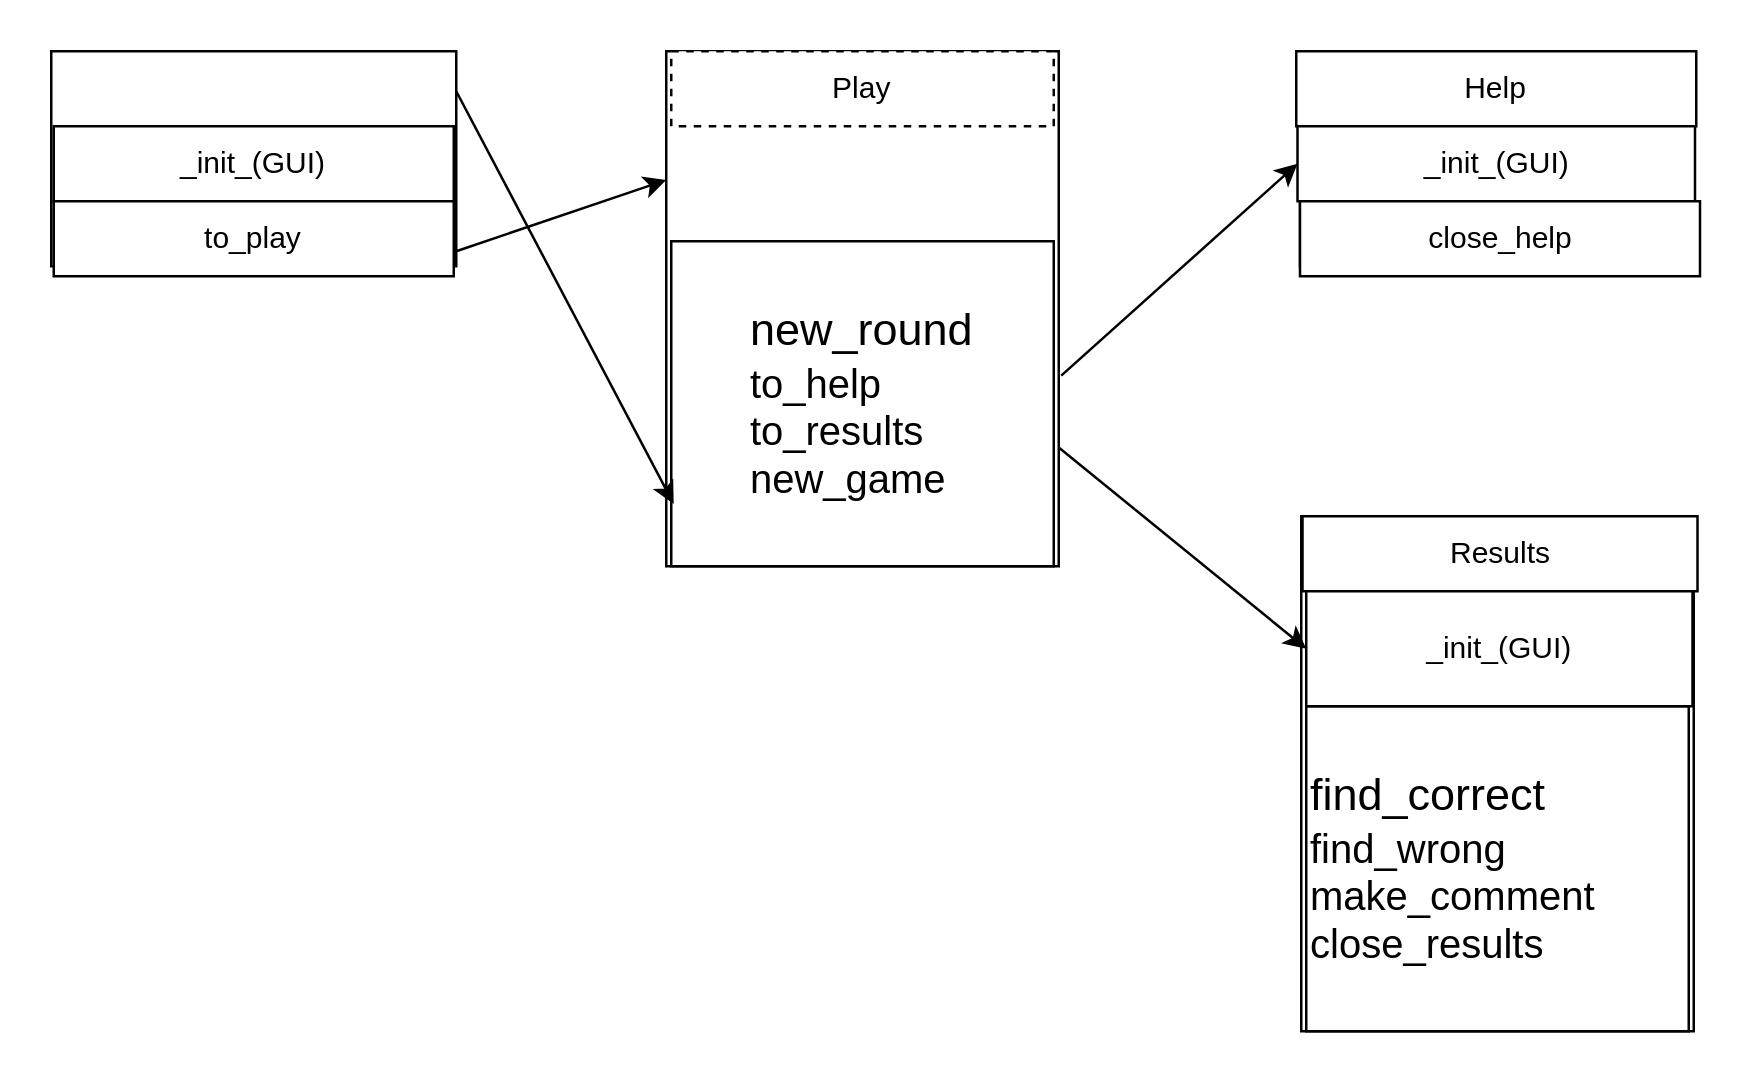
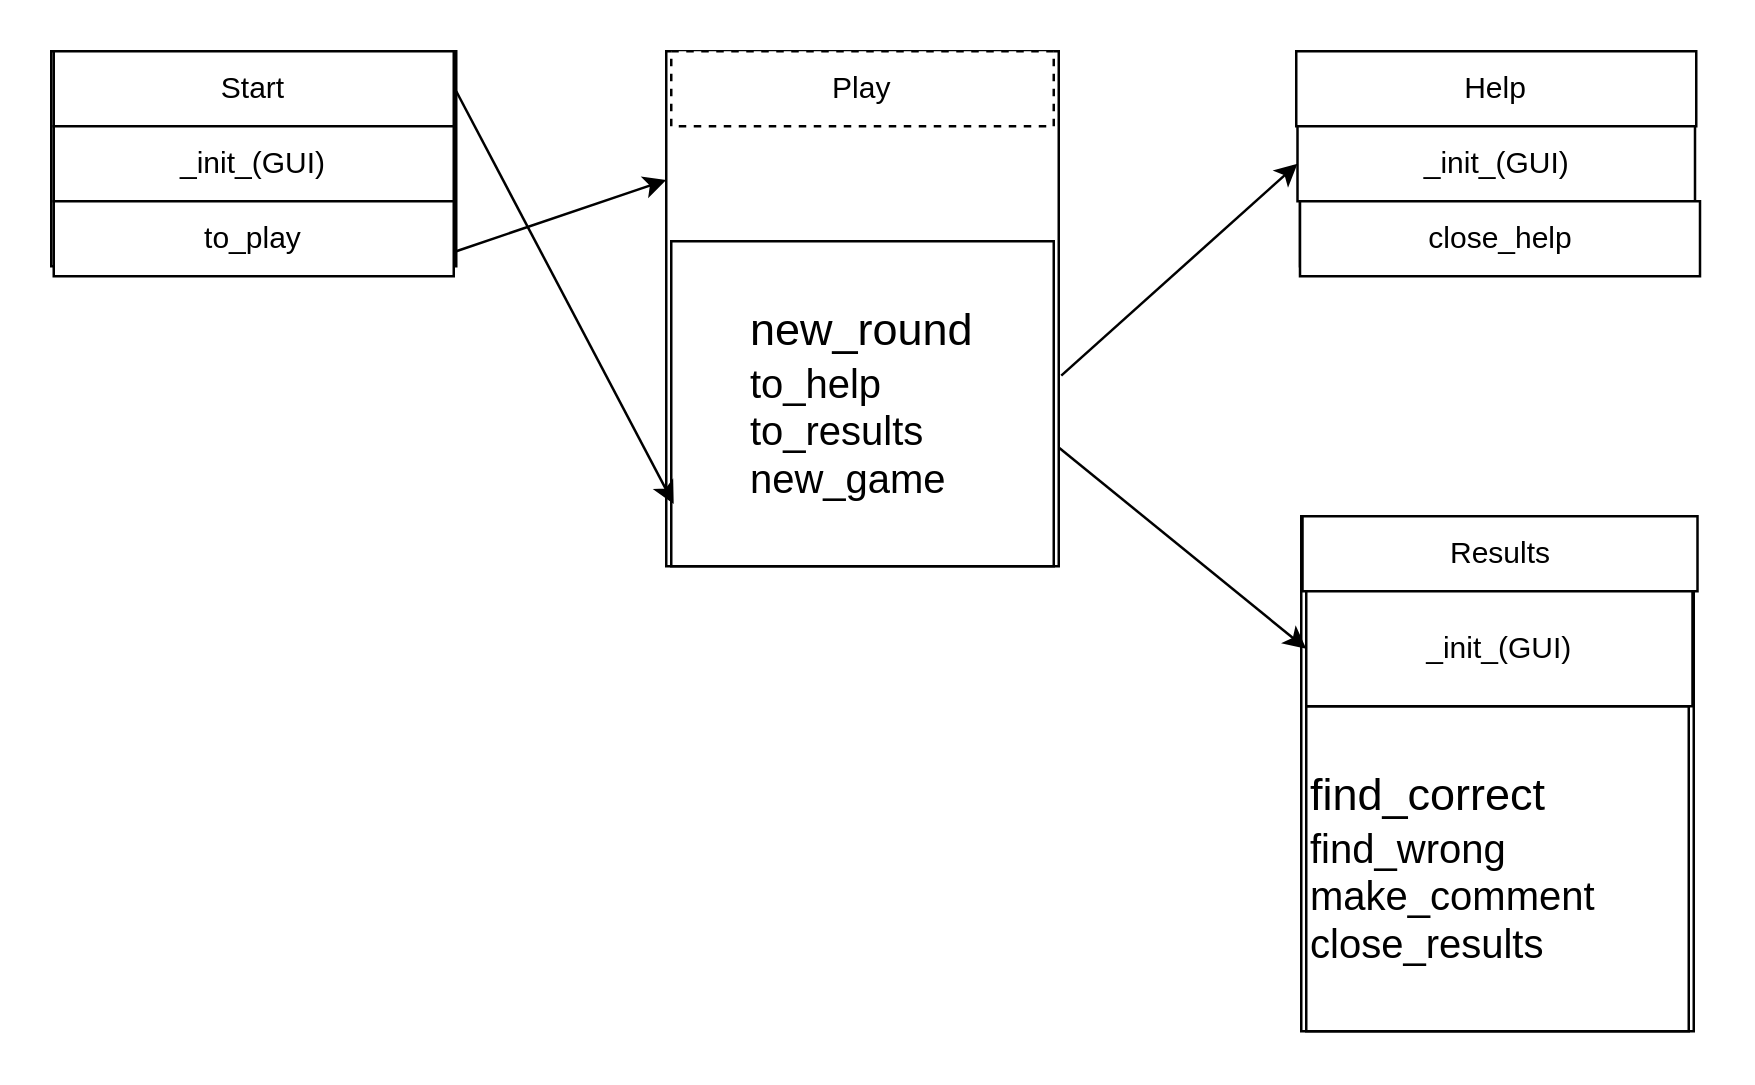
node "Start": added
